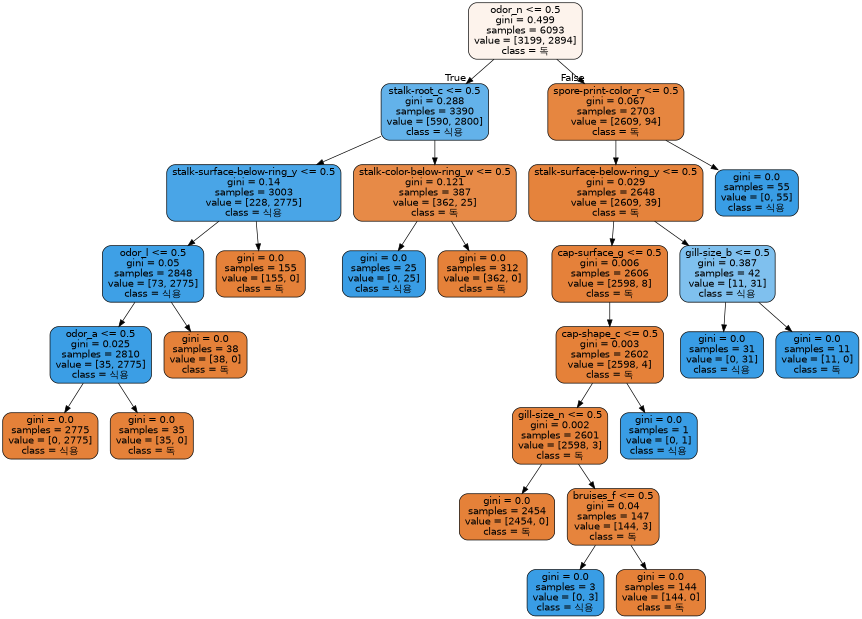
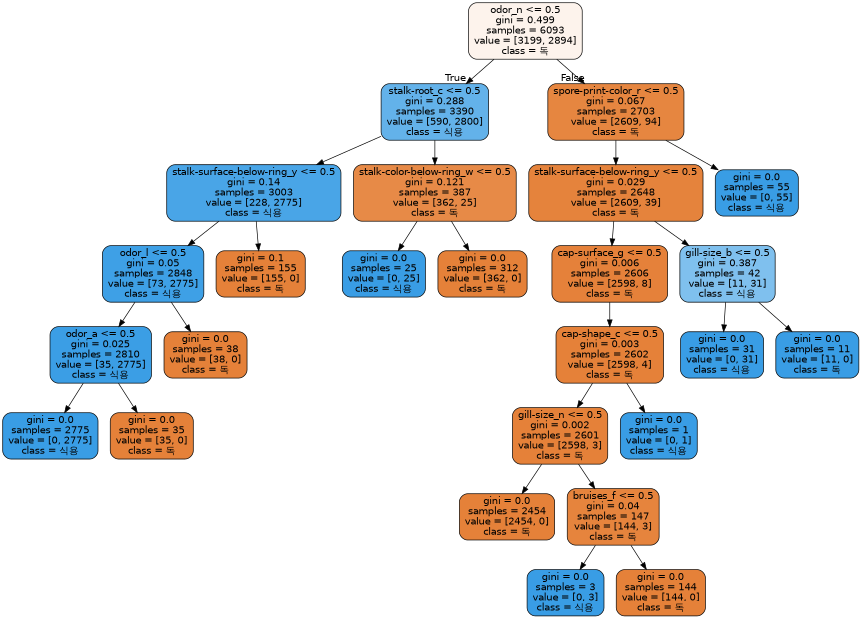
node "gini = 0.0 samples = 155 value = [155, 0] class = 독": label "gini = 0.0 samples = 155 value = [155, 0] class = 독" -> "gini = 0.1 samples = 155 value = [155, 0] class = 독"
node "gini = 0.0 samples = 2775 value = [0, 2775] class = 식용": fillcolor #e58139 -> #399de5
